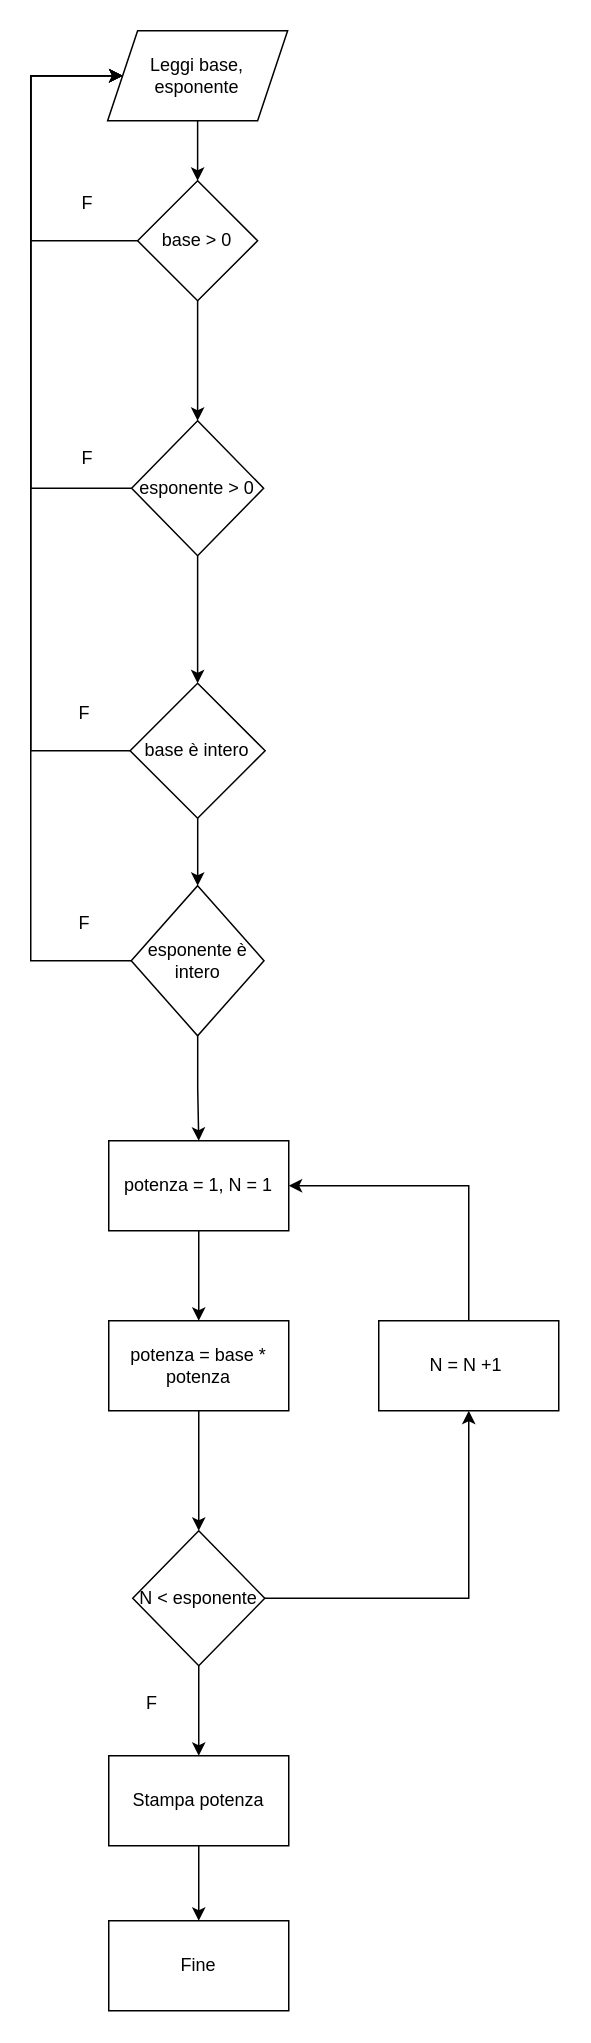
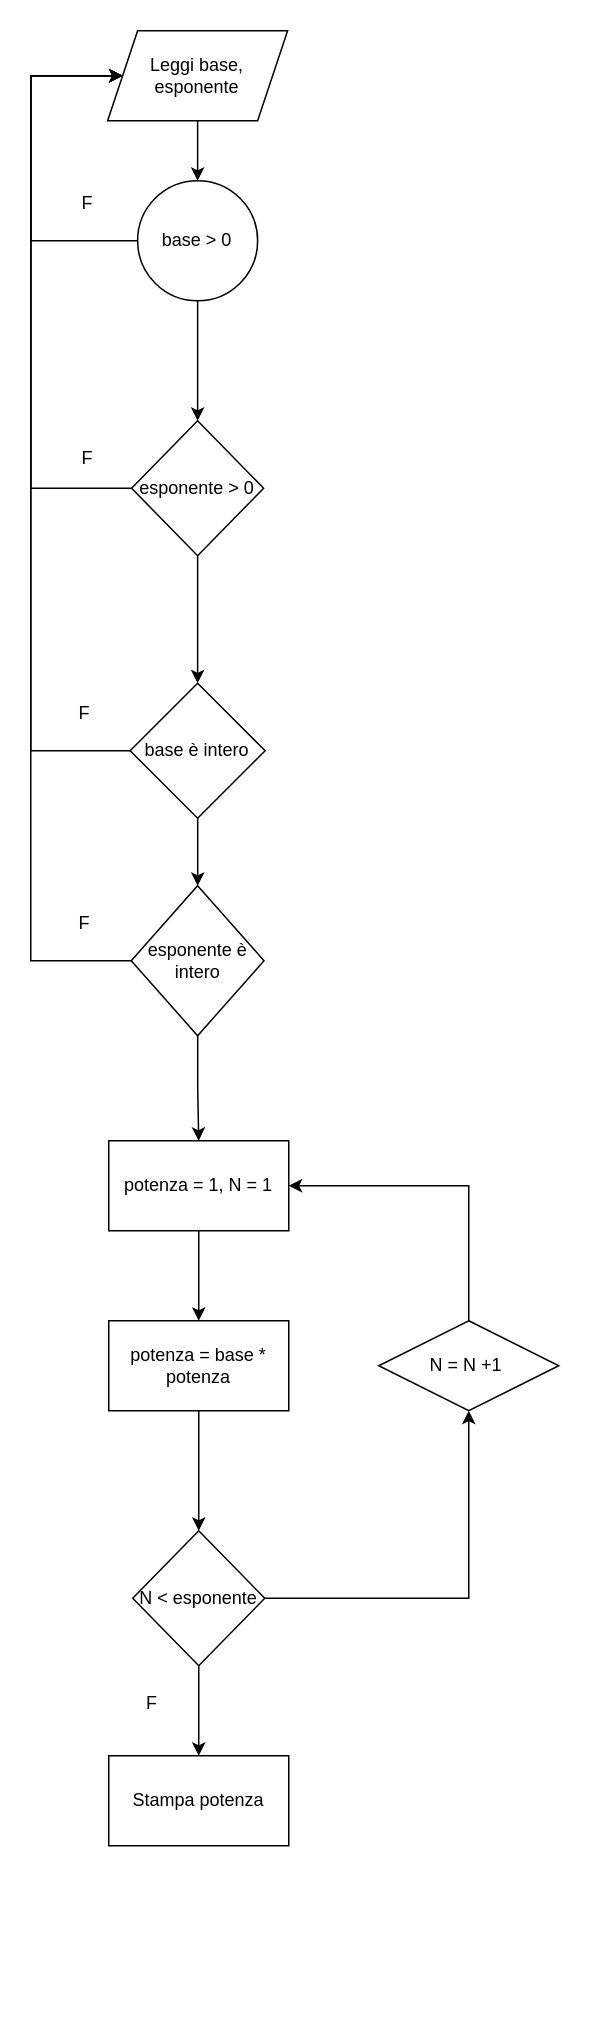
node "base > 0": shape diamond -> ellipse
node "N = N +1": shape rectangle -> diamond
edge "Stampa potenza" -> "Fine": removed
node "Fine": removed
